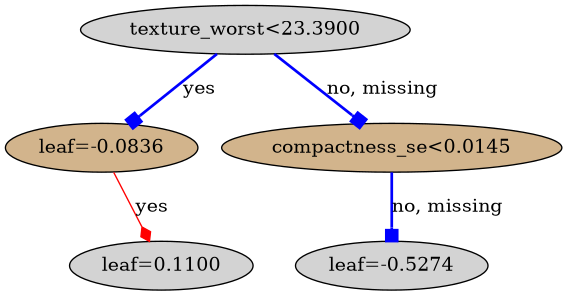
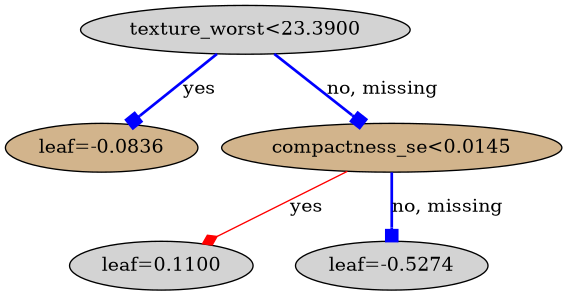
edge "leaf=-0.0836" -> "leaf=0.1100": now "compactness_se<0.0145" -> "leaf=0.1100"
